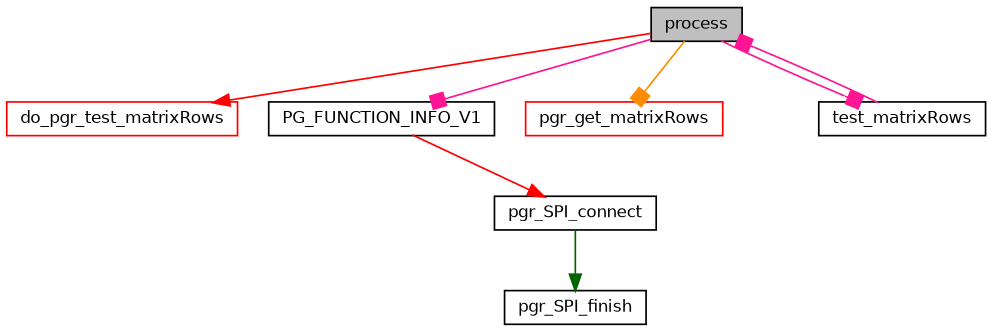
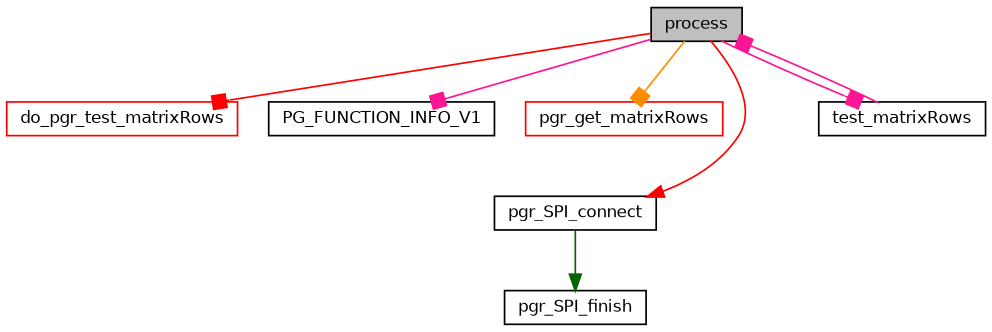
edge "process" -> "do_pgr_test_matrixRows": arrowhead normal -> box
edge "PG_FUNCTION_INFO_V1" -> "pgr_SPI_connect": now "process" -> "pgr_SPI_connect"
